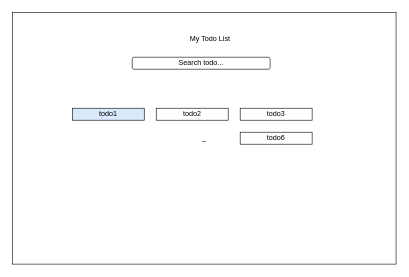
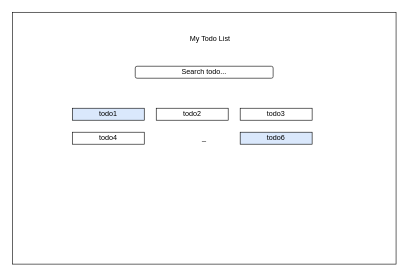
node "Search todo...": moved (201, 63) -> (204, 72)
node "todo4": added
node "todo6": fillcolor #ffffff -> #dae8fc
